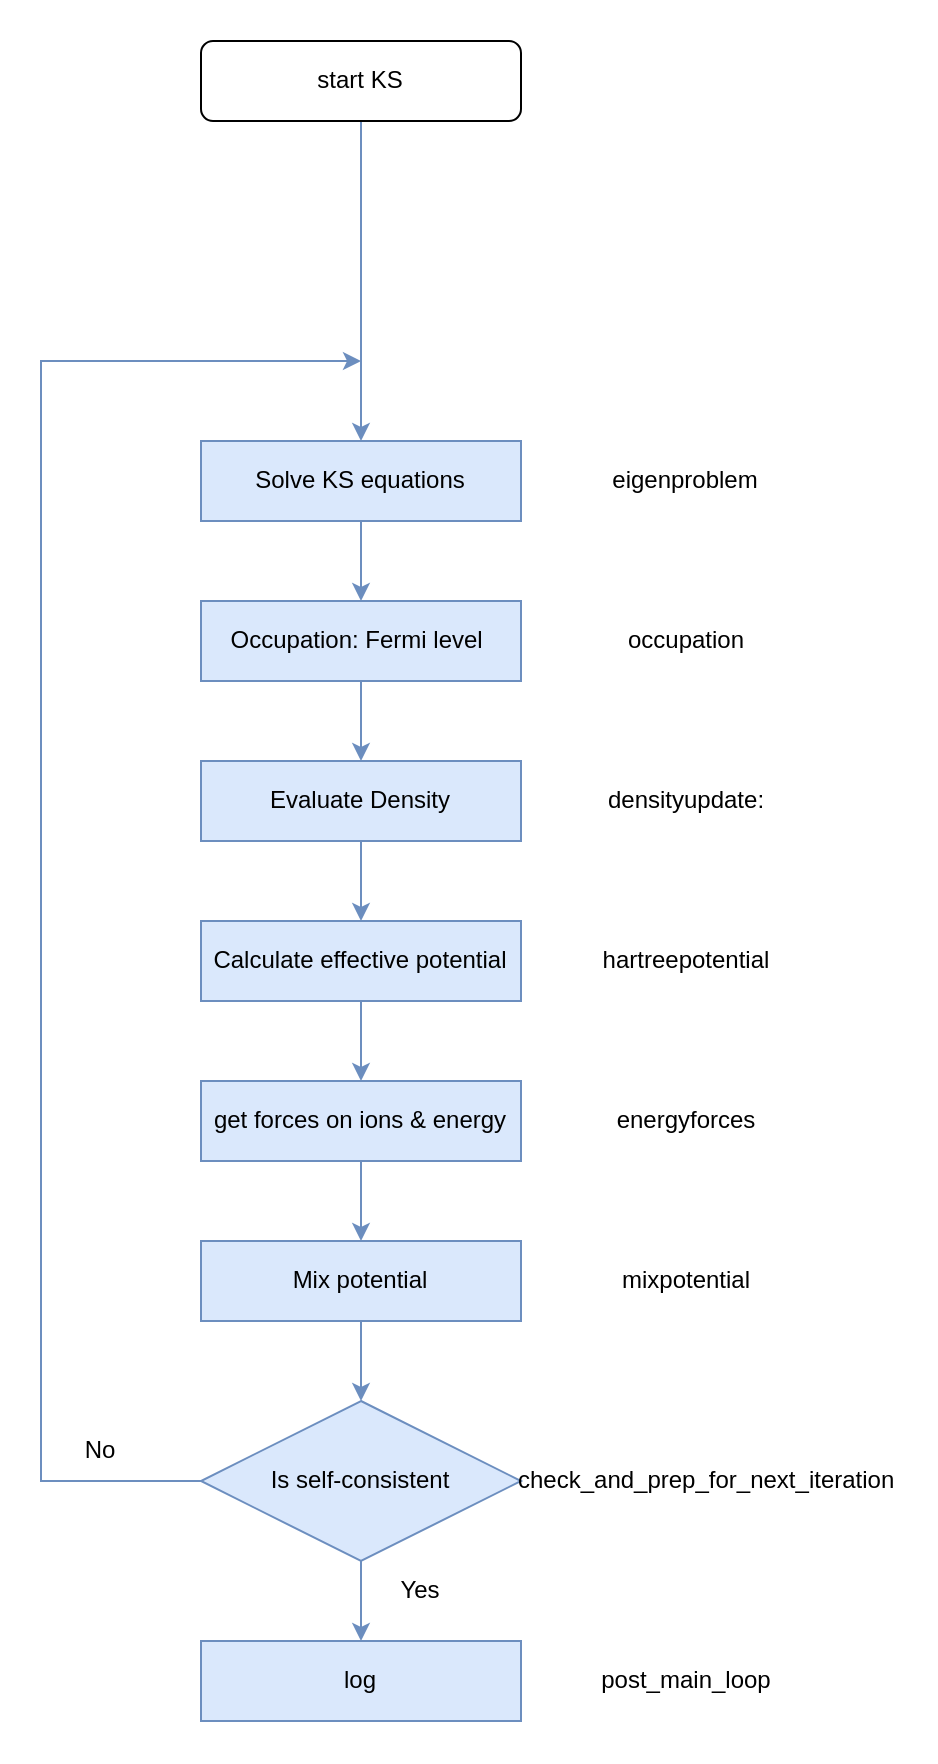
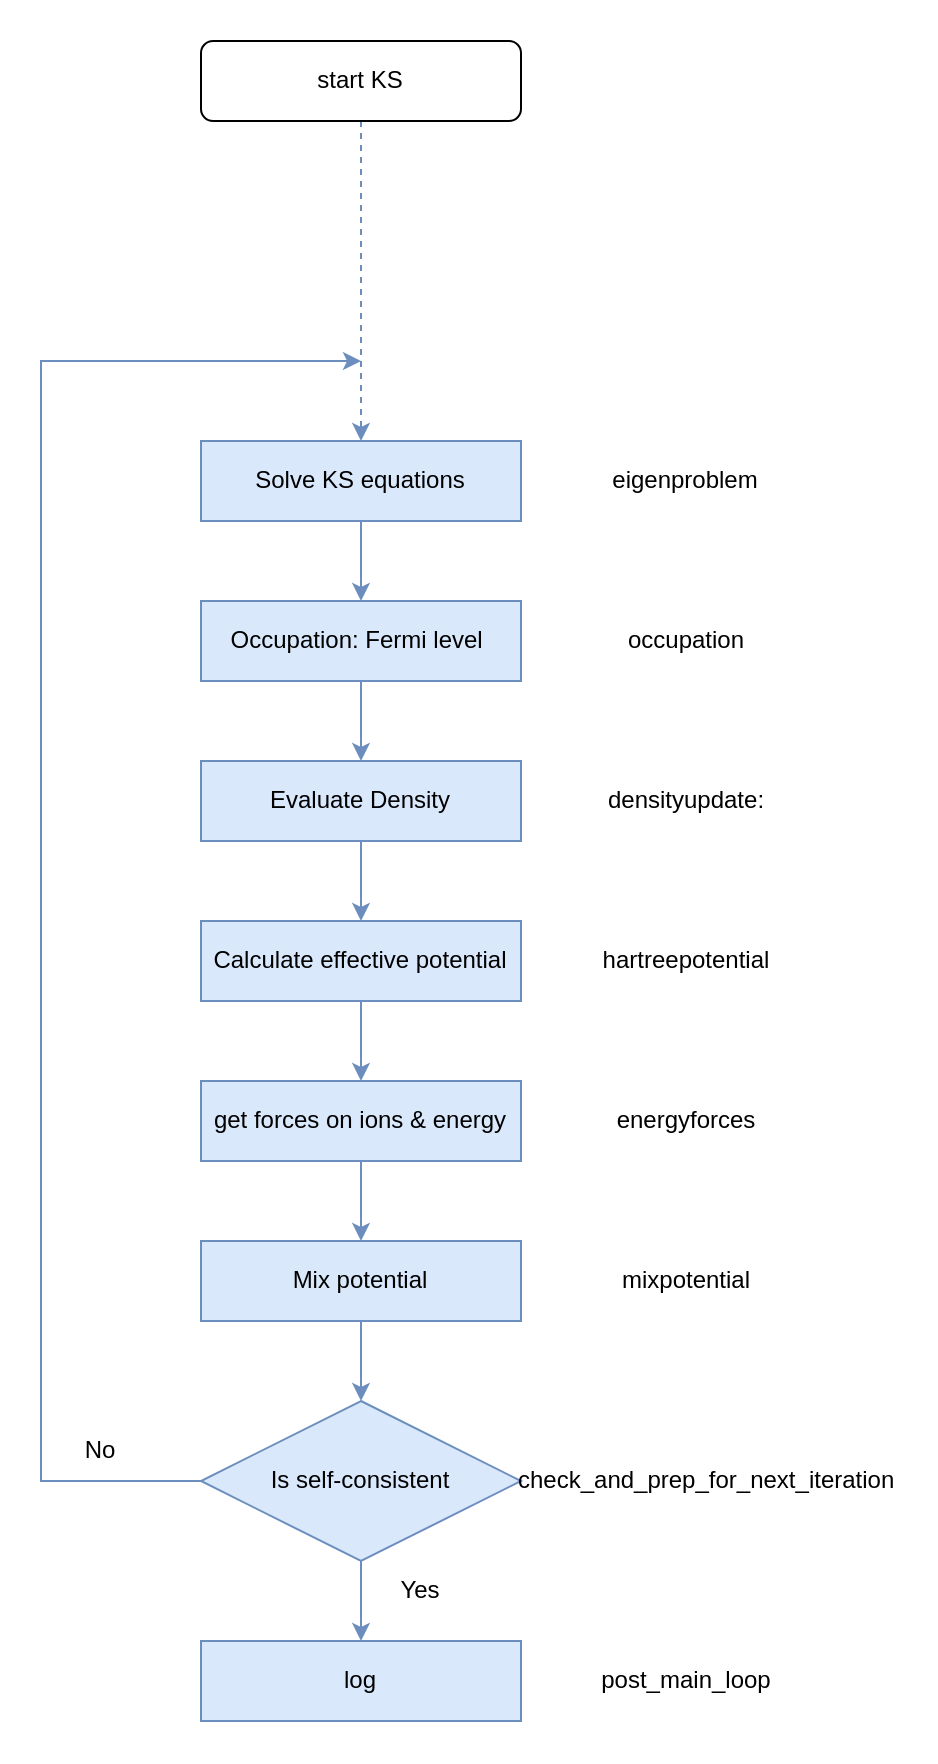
edge "start KS" -> "Solve KS equations": style solid -> dashed
